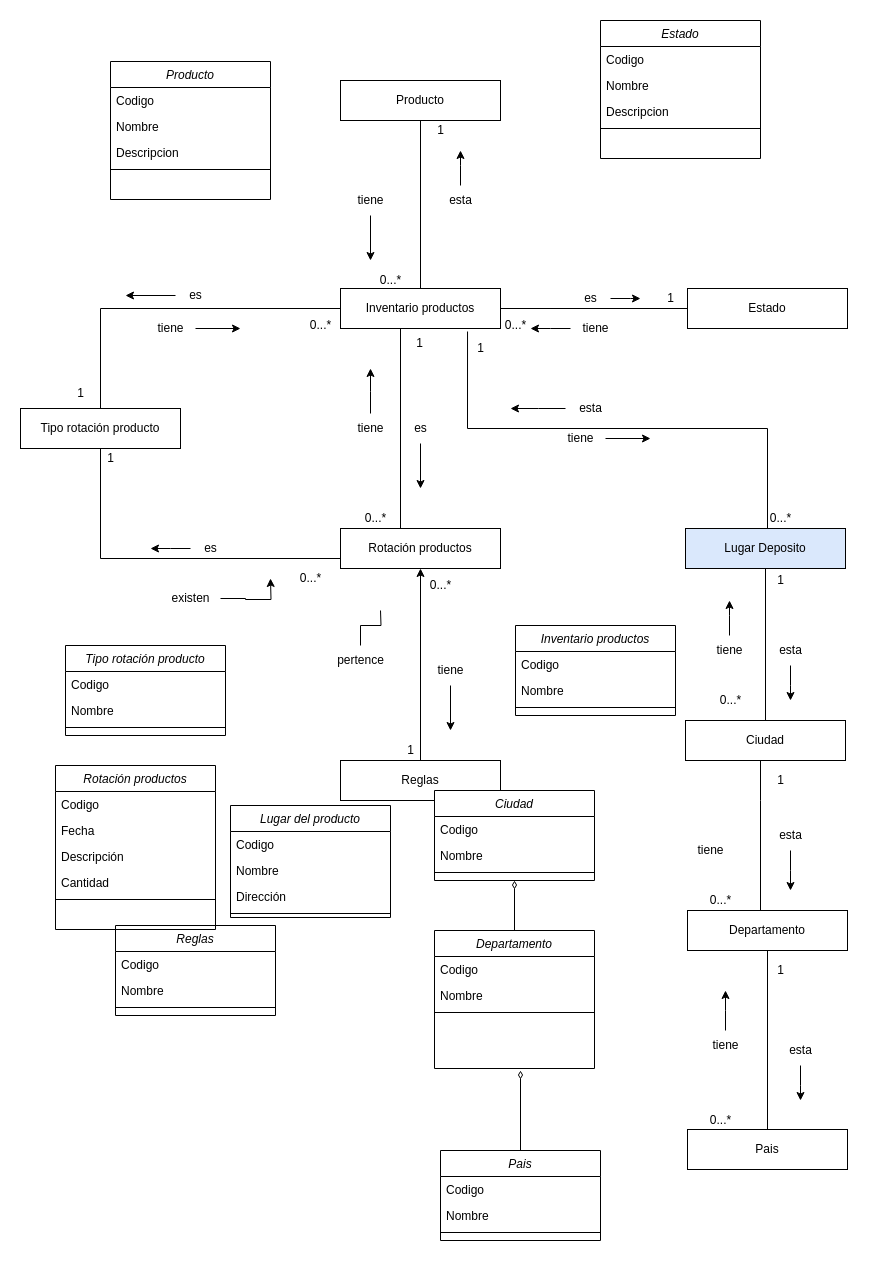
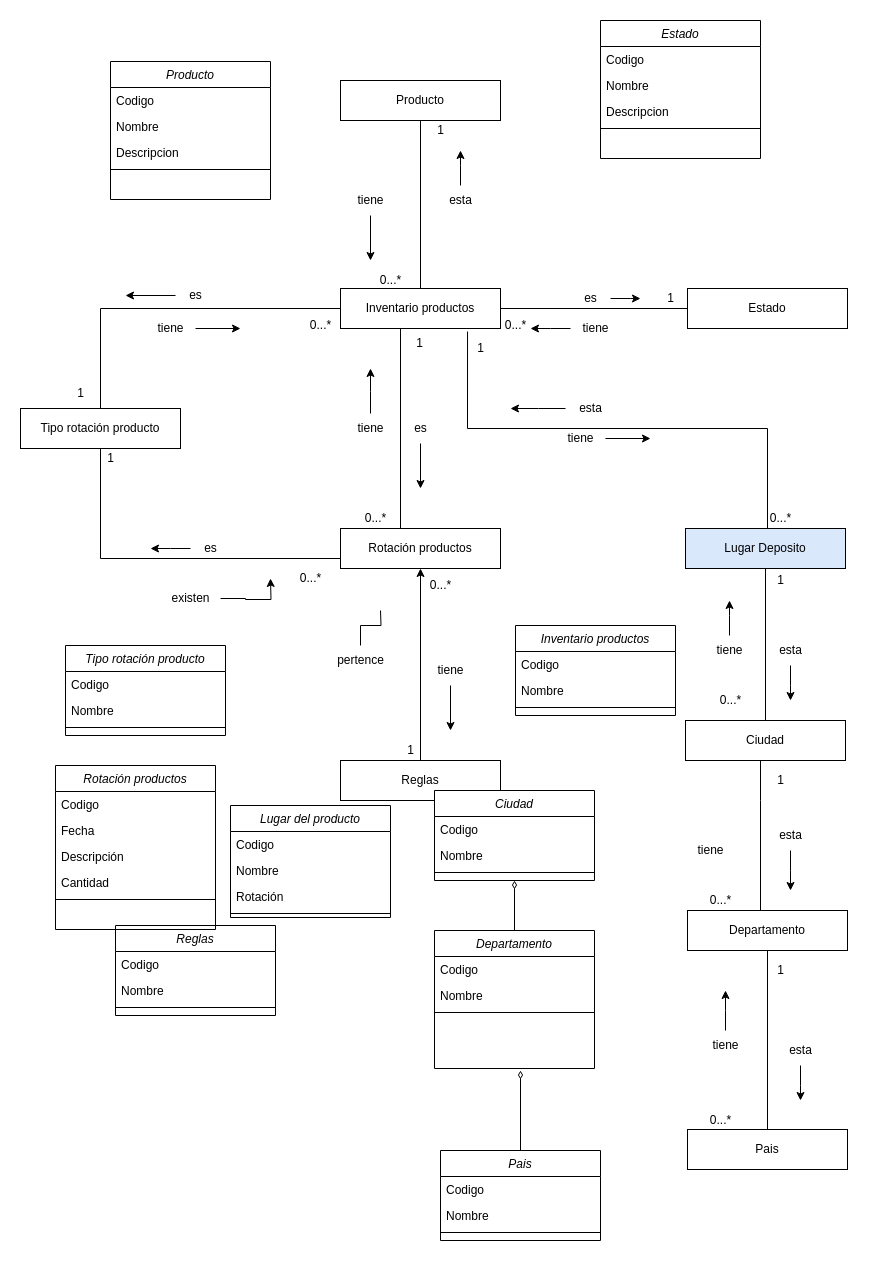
node "Dirección": label "Dirección" -> "Rotación"
